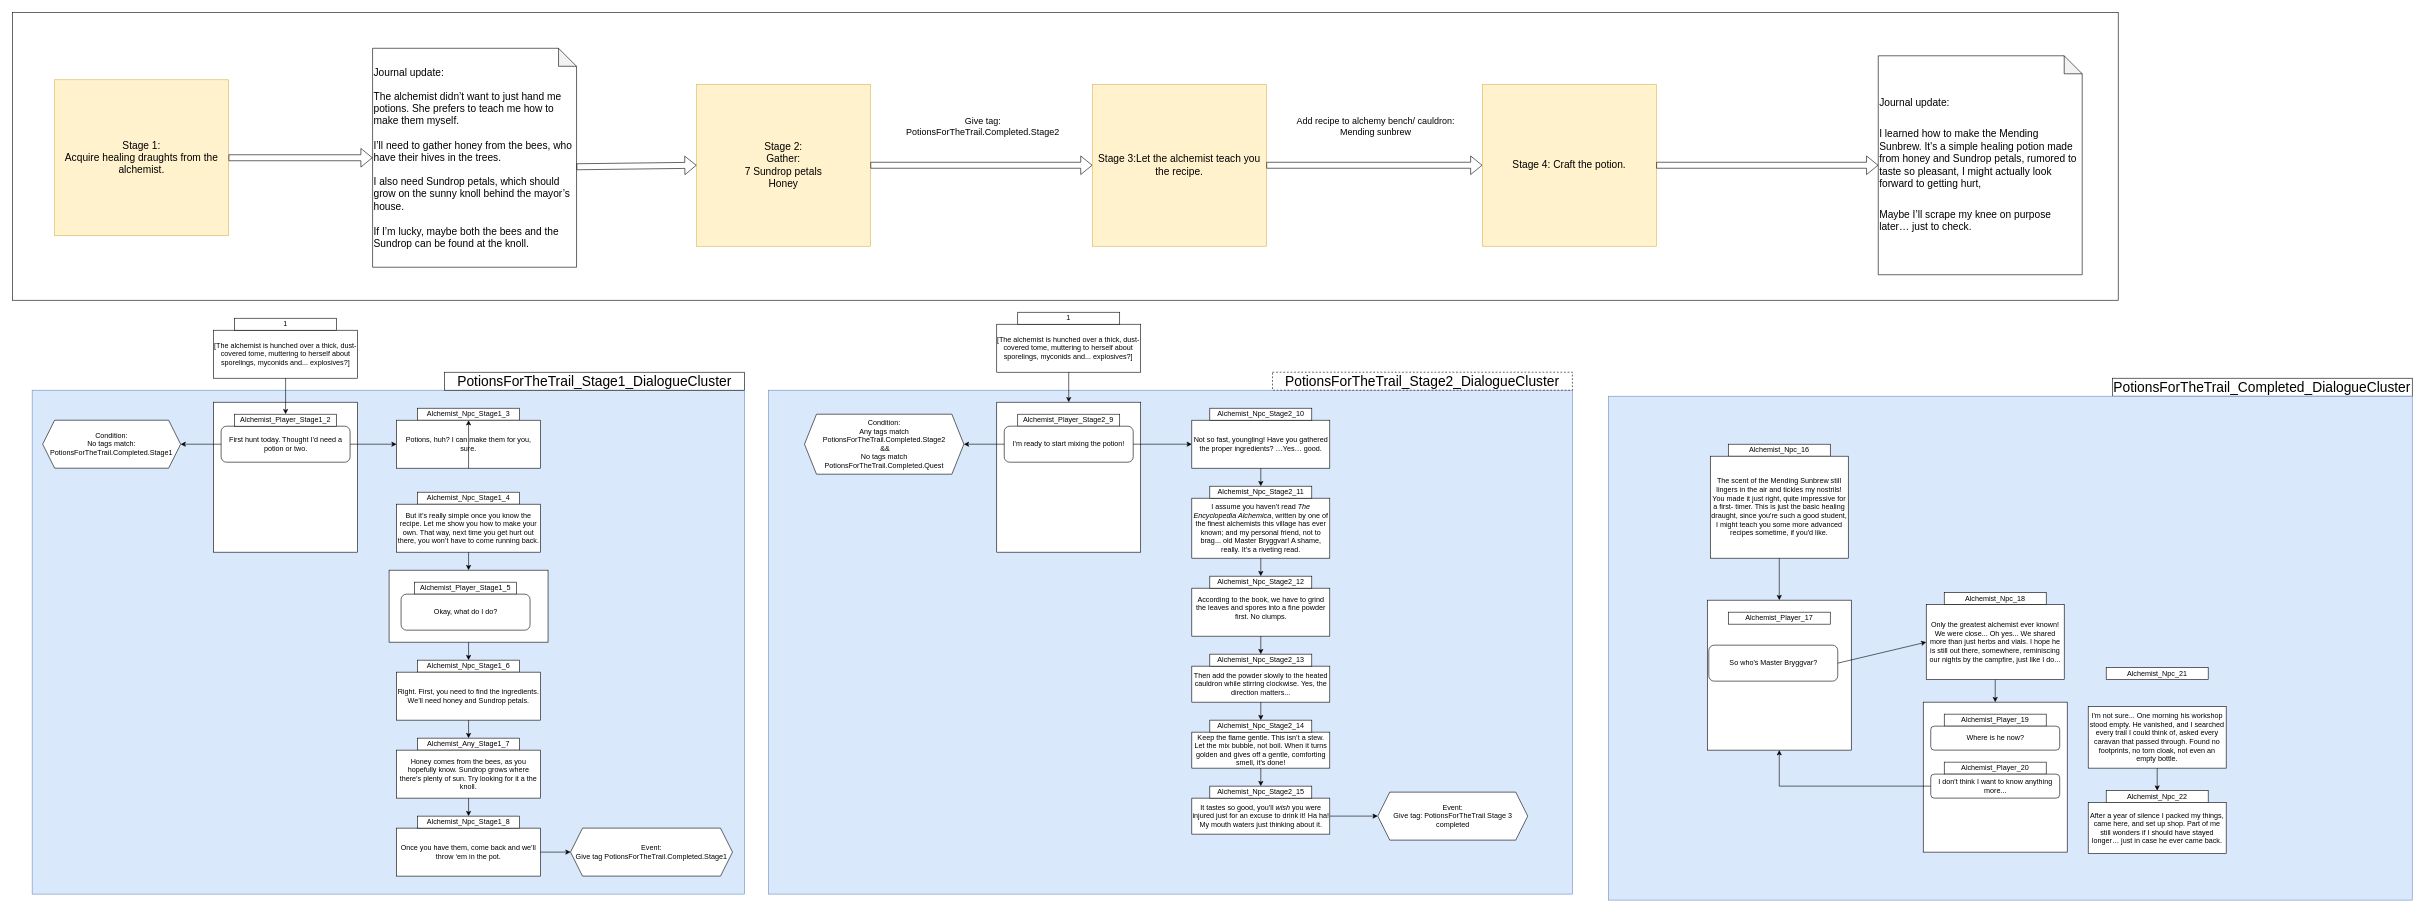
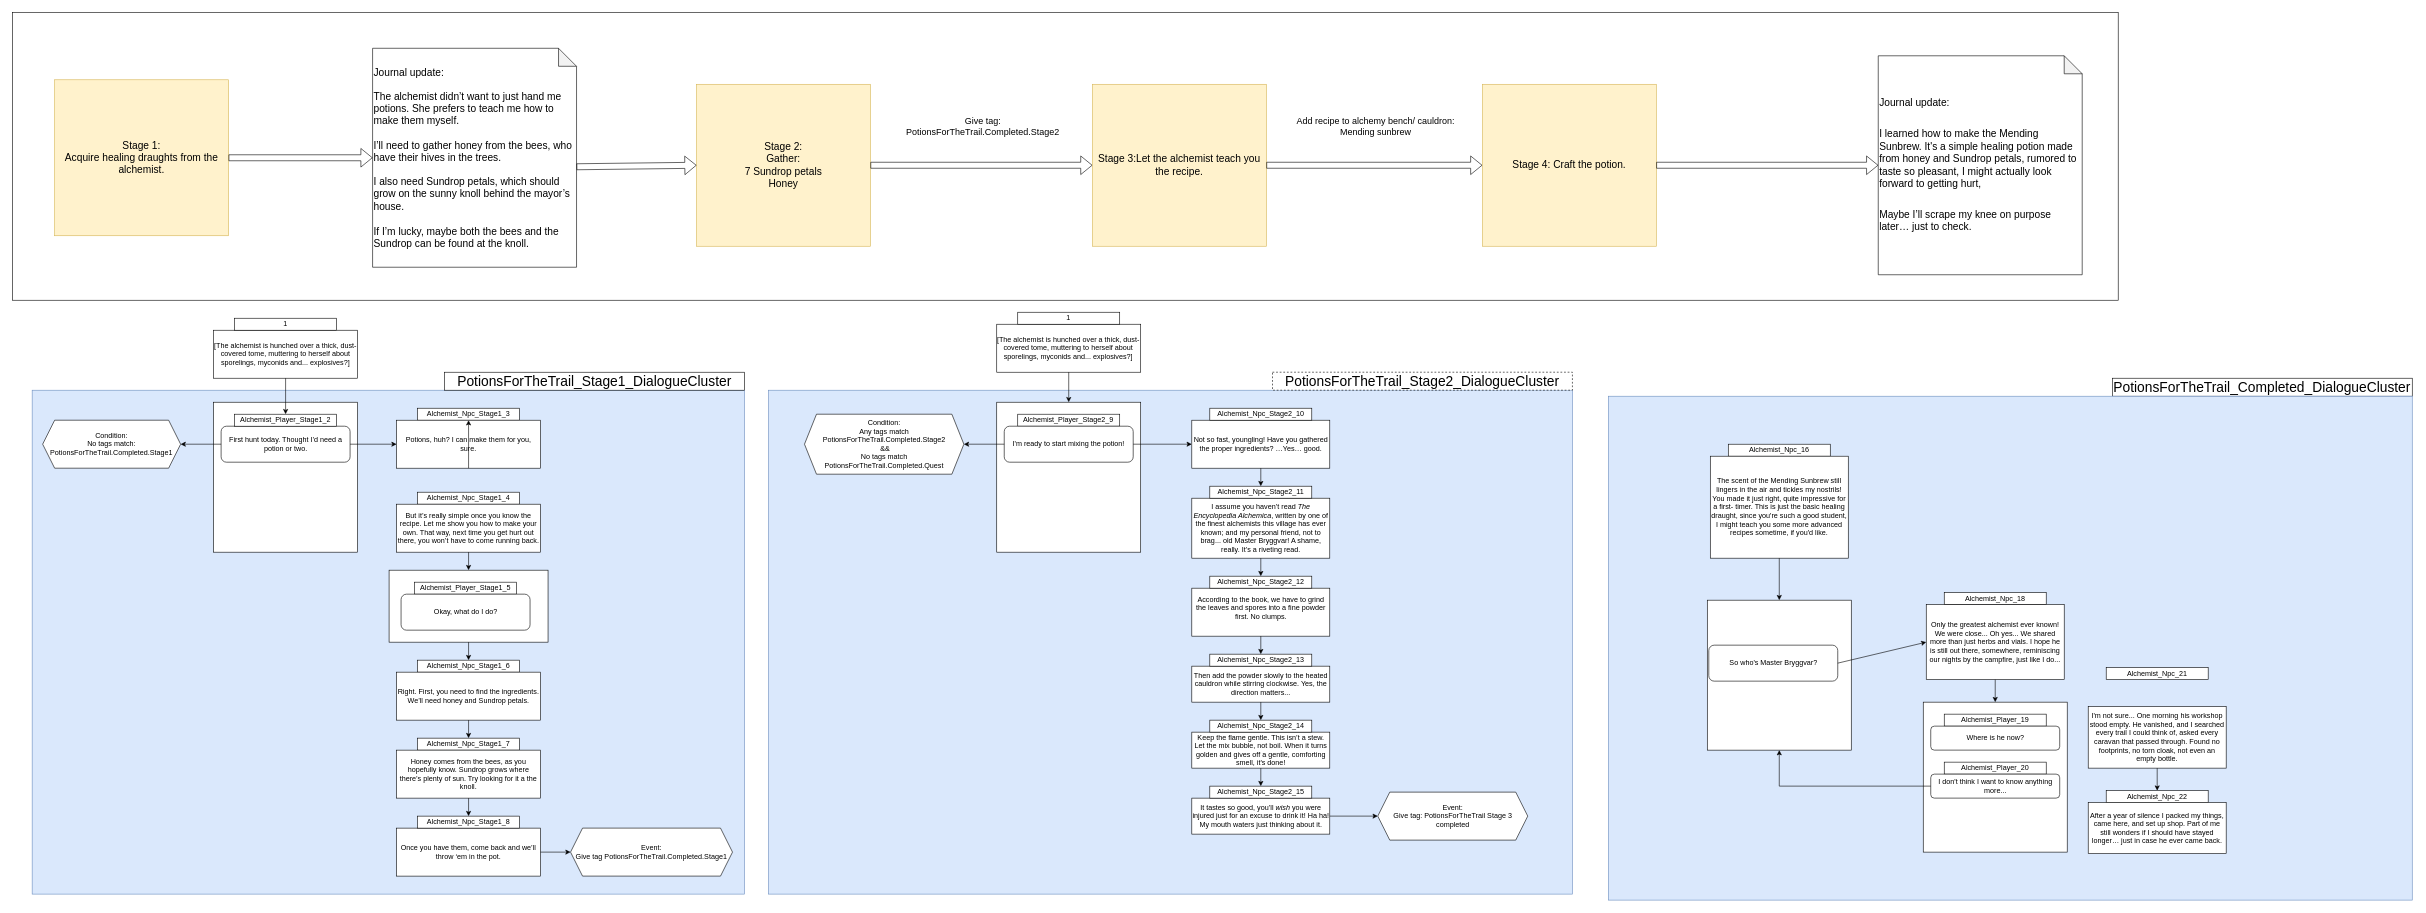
node "Alchemist_Player_17": removed
node "Alchemist_Any_Stage1_7": label "Alchemist_Any_Stage1_7" -> "Alchemist_Npc_Stage1_7"
